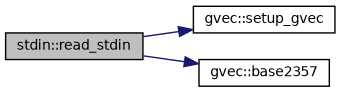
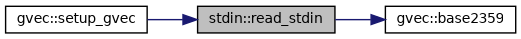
edge "stdin::read_stdin" -> "gvec::setup_gvec": reversed
node "gvec::base2357": label "gvec::base2357" -> "gvec::base2359"
